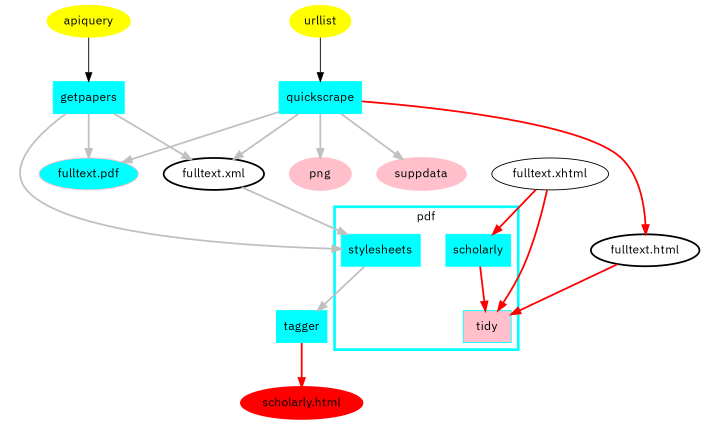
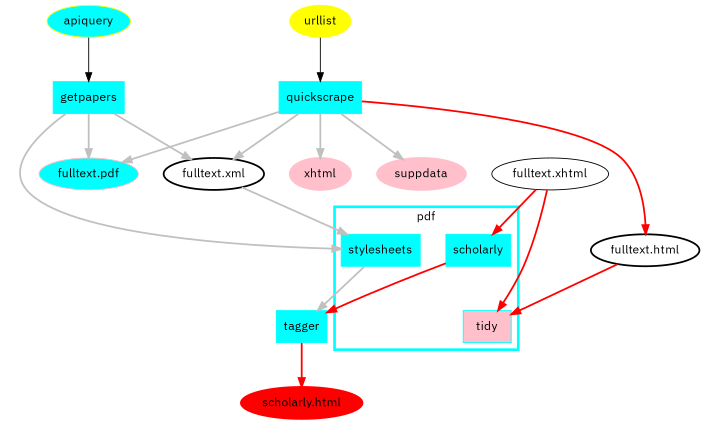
node "apiquery": fillcolor yellow -> cyan
node "png": label "png" -> "xhtml"
edge "scholarly" -> "tidy": now "scholarly" -> "tagger"
